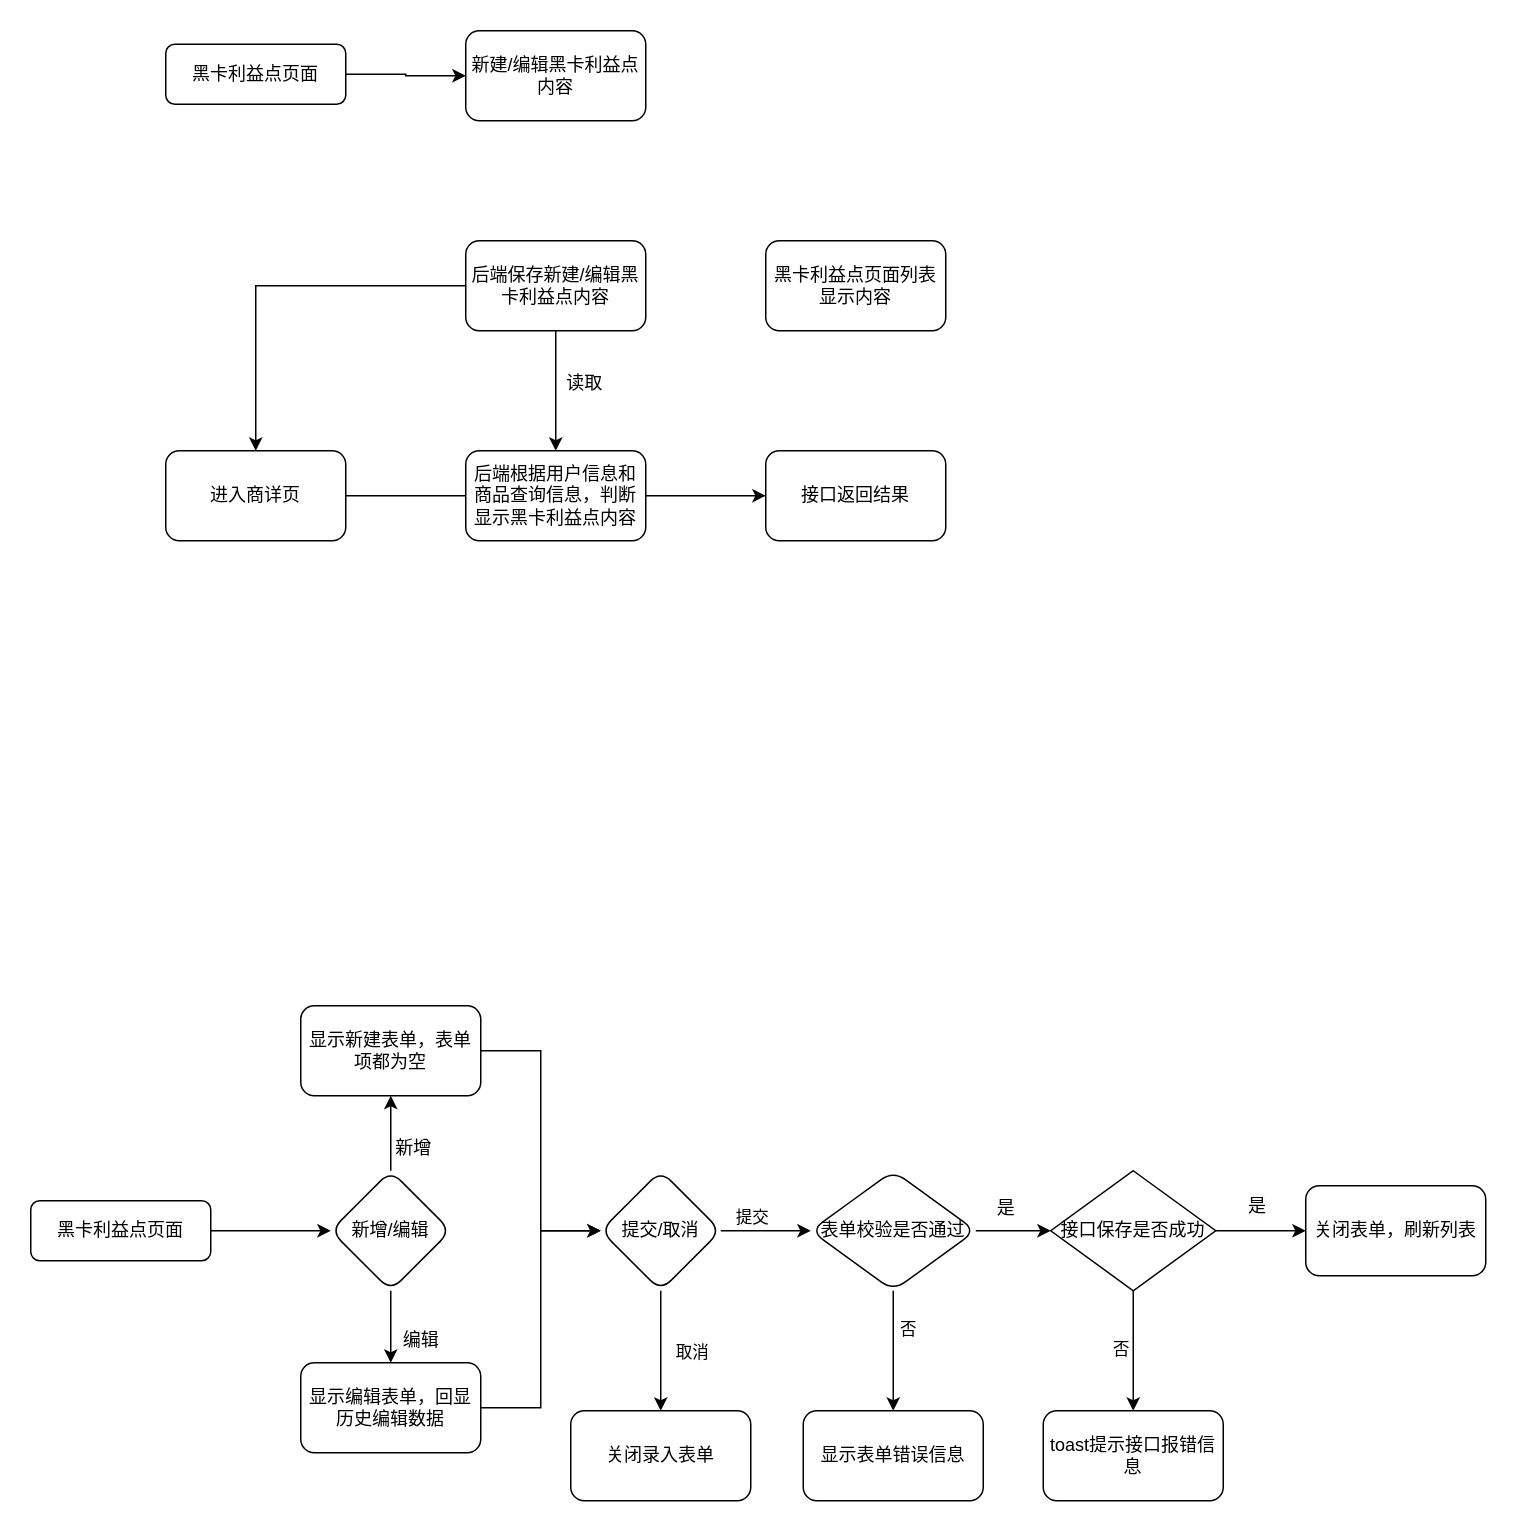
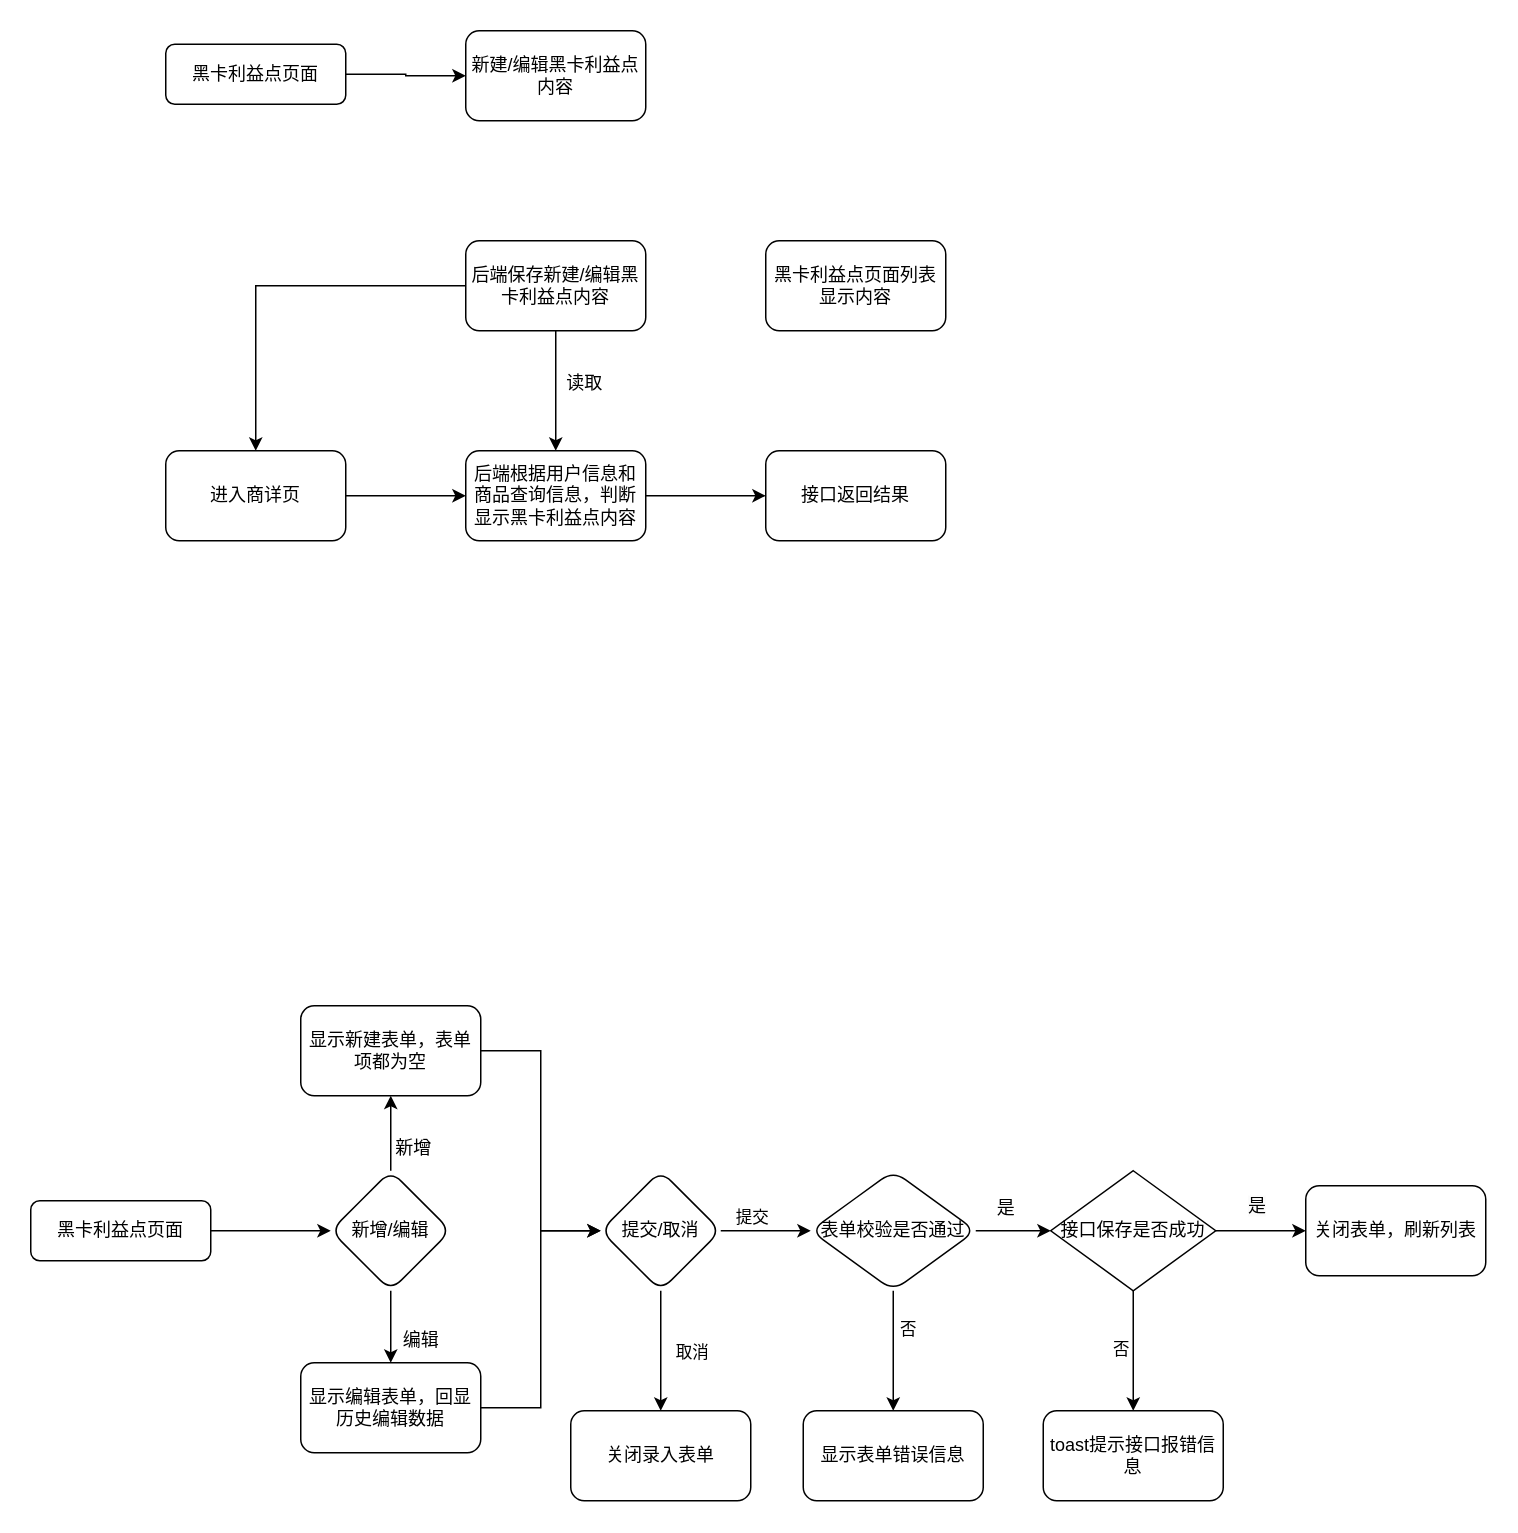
edge "进入商详页" -- "后端根据用户信息和商品查询信息，判断显示黑卡利益点内容": arrowhead none -> classic
